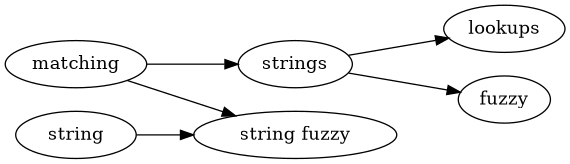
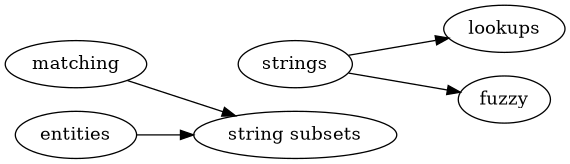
edge "matching" -> "strings": removed
node "string": label "string" -> "entities"
node "string fuzzy": label "string fuzzy" -> "string subsets"
